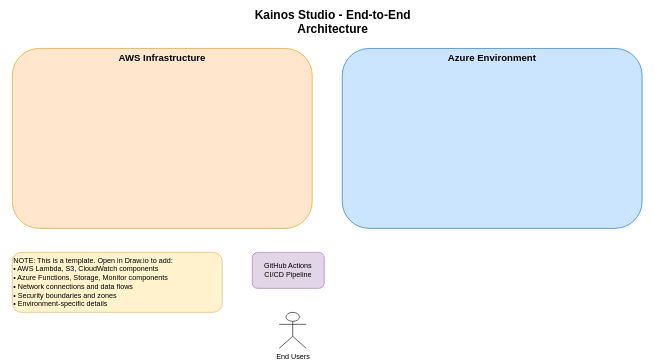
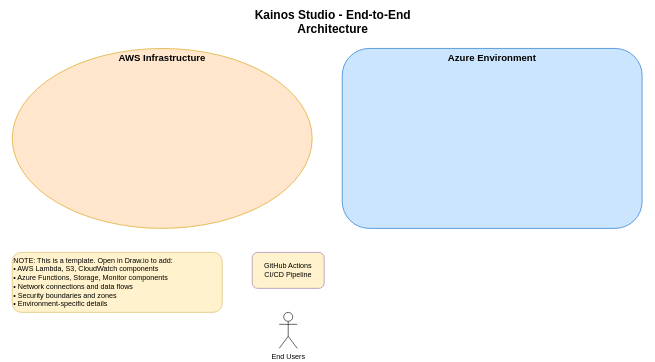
node "AWS Infrastructure": shape rounded rectangle -> ellipse
node "GitHub Actions CI/CD Pipeline": fillcolor #e1d5e7 -> #fff2cc
node "End Users": size 27x36 -> 18x36
